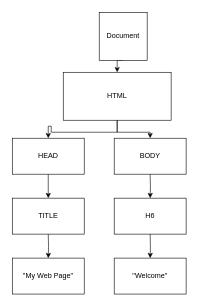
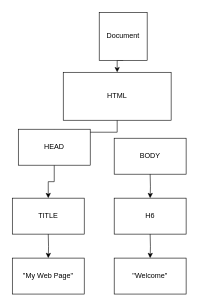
edge "HTML" -> "BODY": removed
node "HEAD": moved (48, 156) -> (54, 147)
